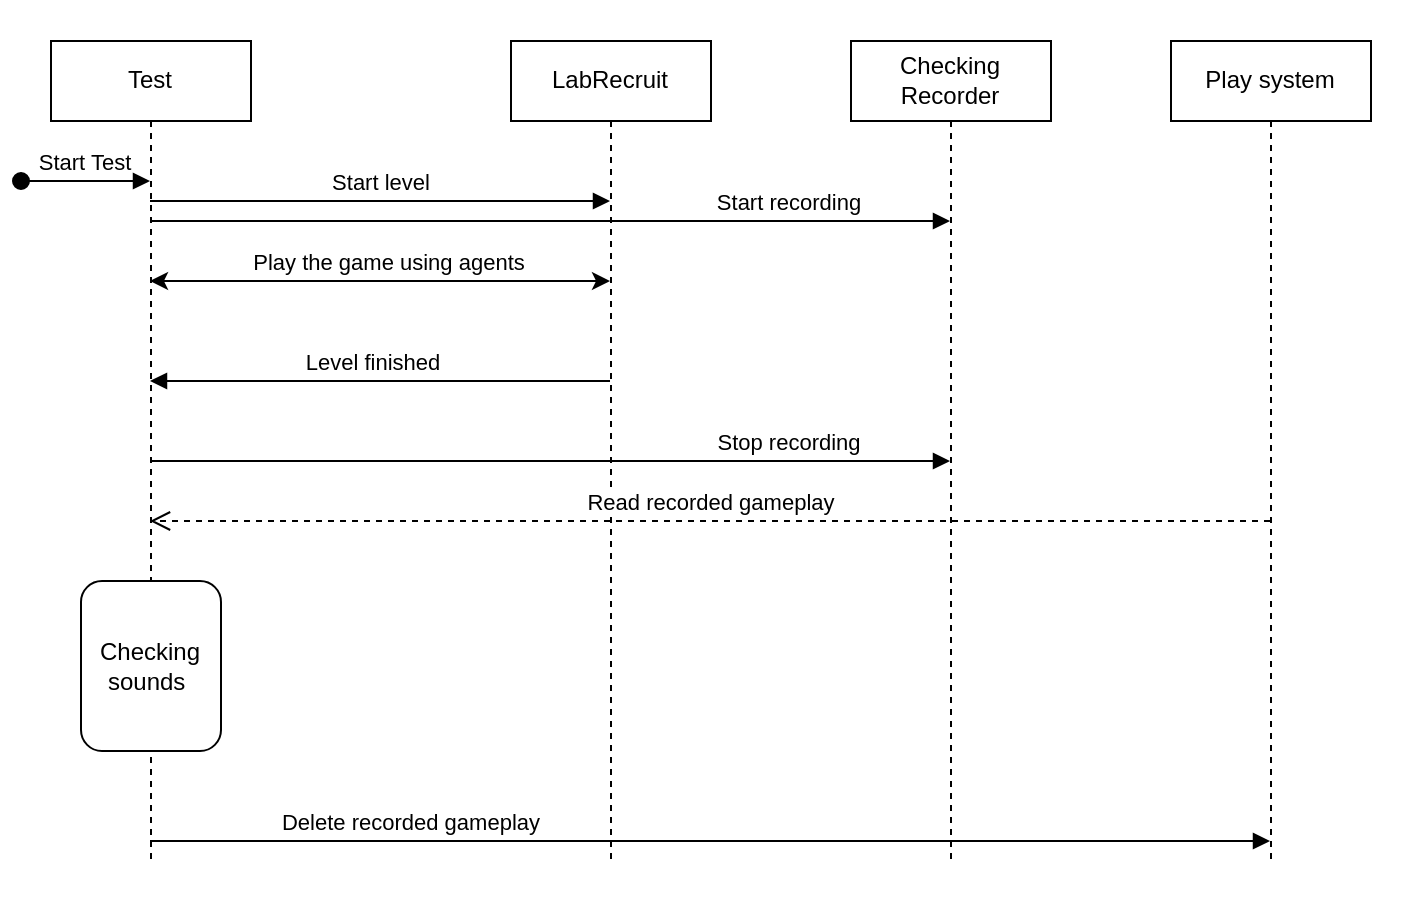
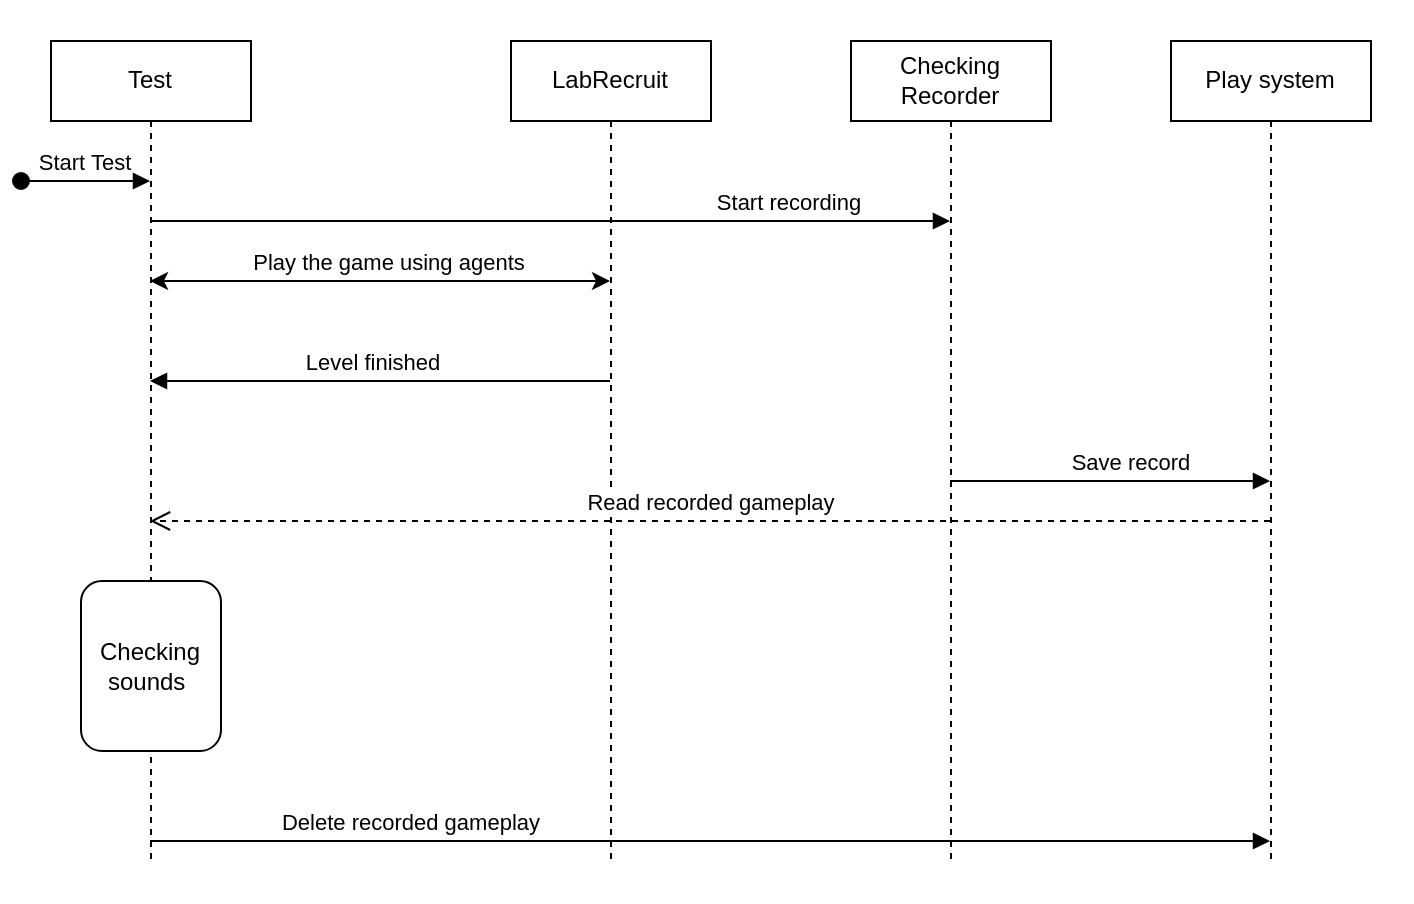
edge "Test" -> "LabRecruit": removed, label "Start level"
edge "Test" -> "Checking Recorder": removed, label "Stop recording"
edge "Checking Recorder" -> "Play system": added, label "Save record"
